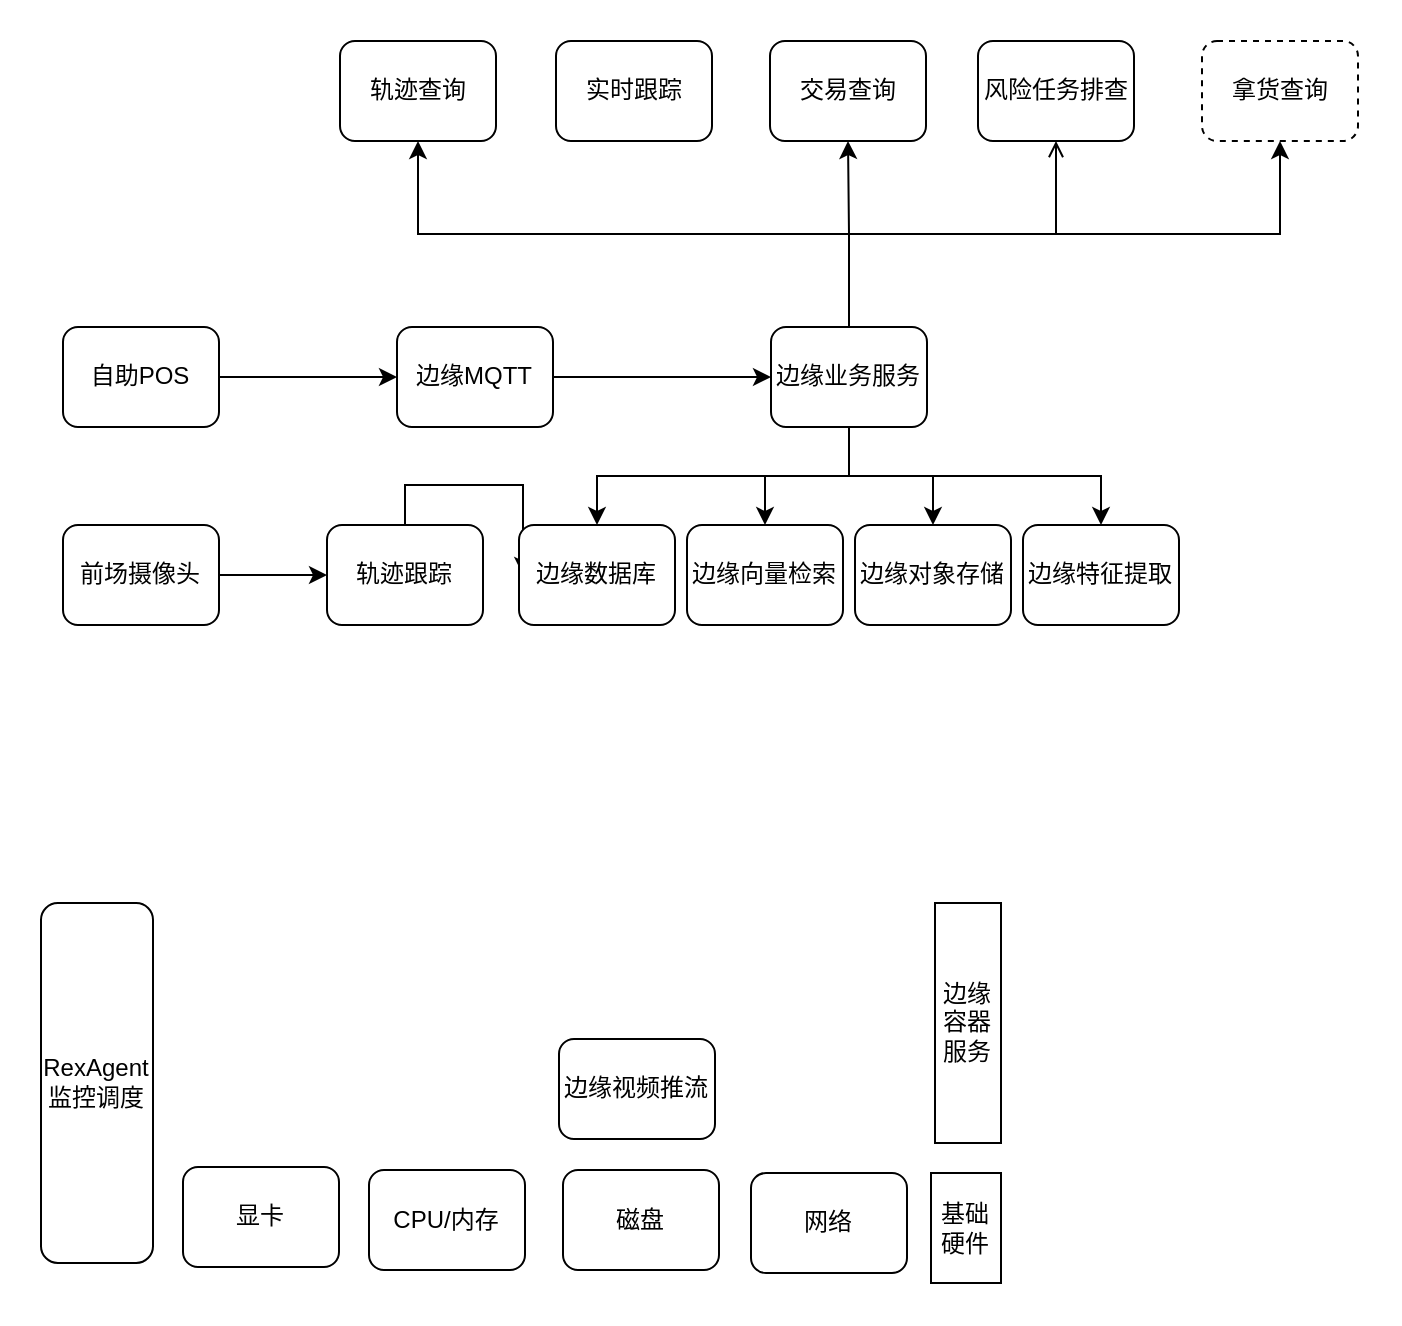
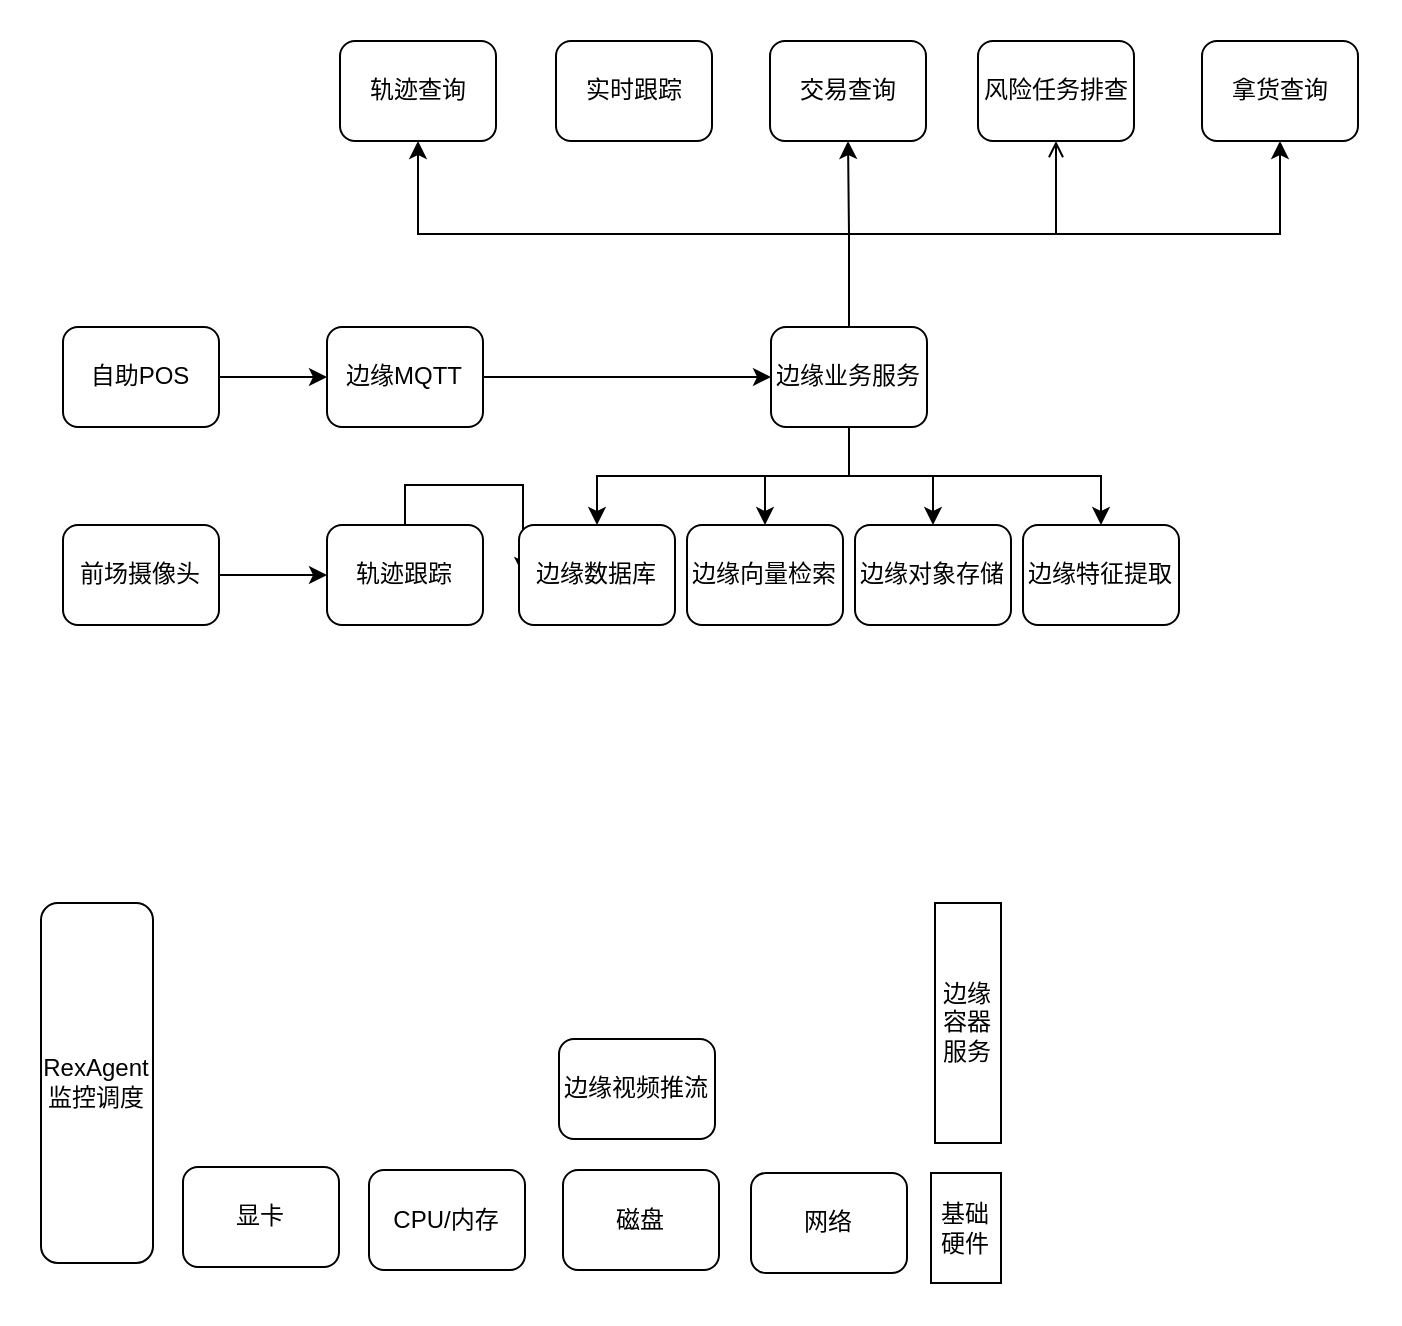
node "拿货查询": style dashed -> solid
node "边缘MQTT": moved (475, 377) -> (405, 377)
